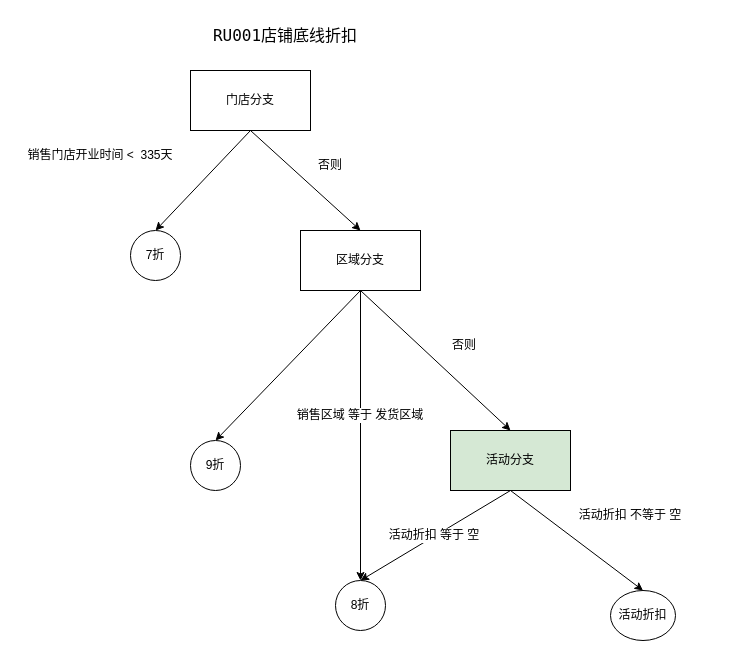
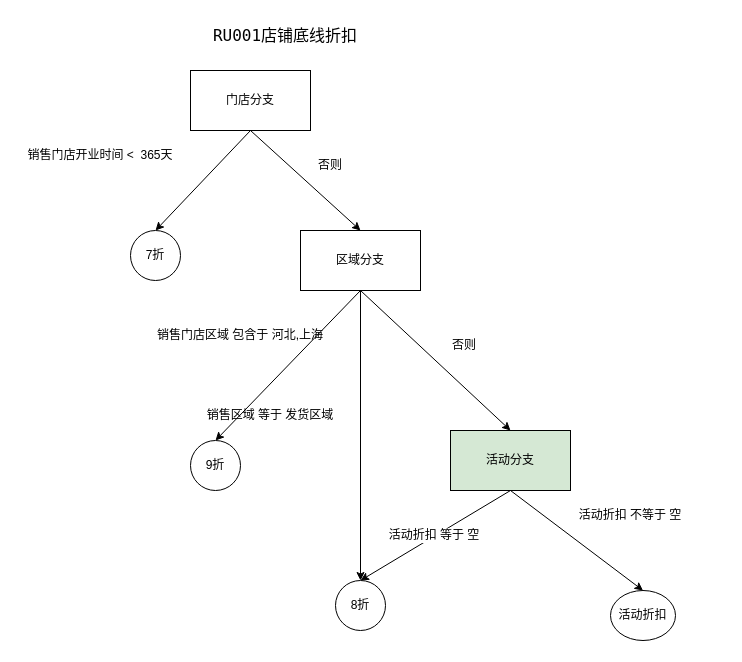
node "销售门店开业时间 < 335天": label "销售门店开业时间 < 335天" -> "销售门店开业时间 < 365天"
node "销售门店区域 包含于 河北,上海": added
node "销售区域 等于 发货区域": moved (361, 416) -> (271, 416)
